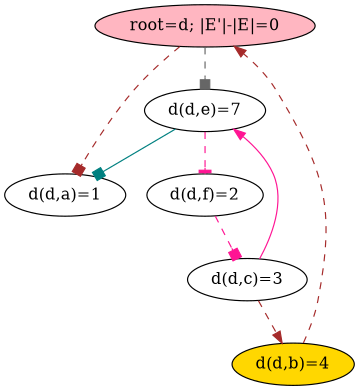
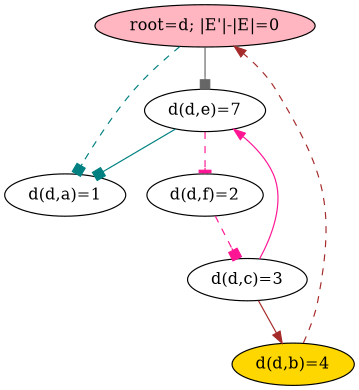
edge "root=d; |E'|-|E|=0" -> "d(d,e)=7": style dashed -> solid
edge "root=d; |E'|-|E|=0" -> "d(d,a)=1": color brown -> teal
edge "d(d,c)=3" -> "d(d,b)=4": style dashed -> solid
